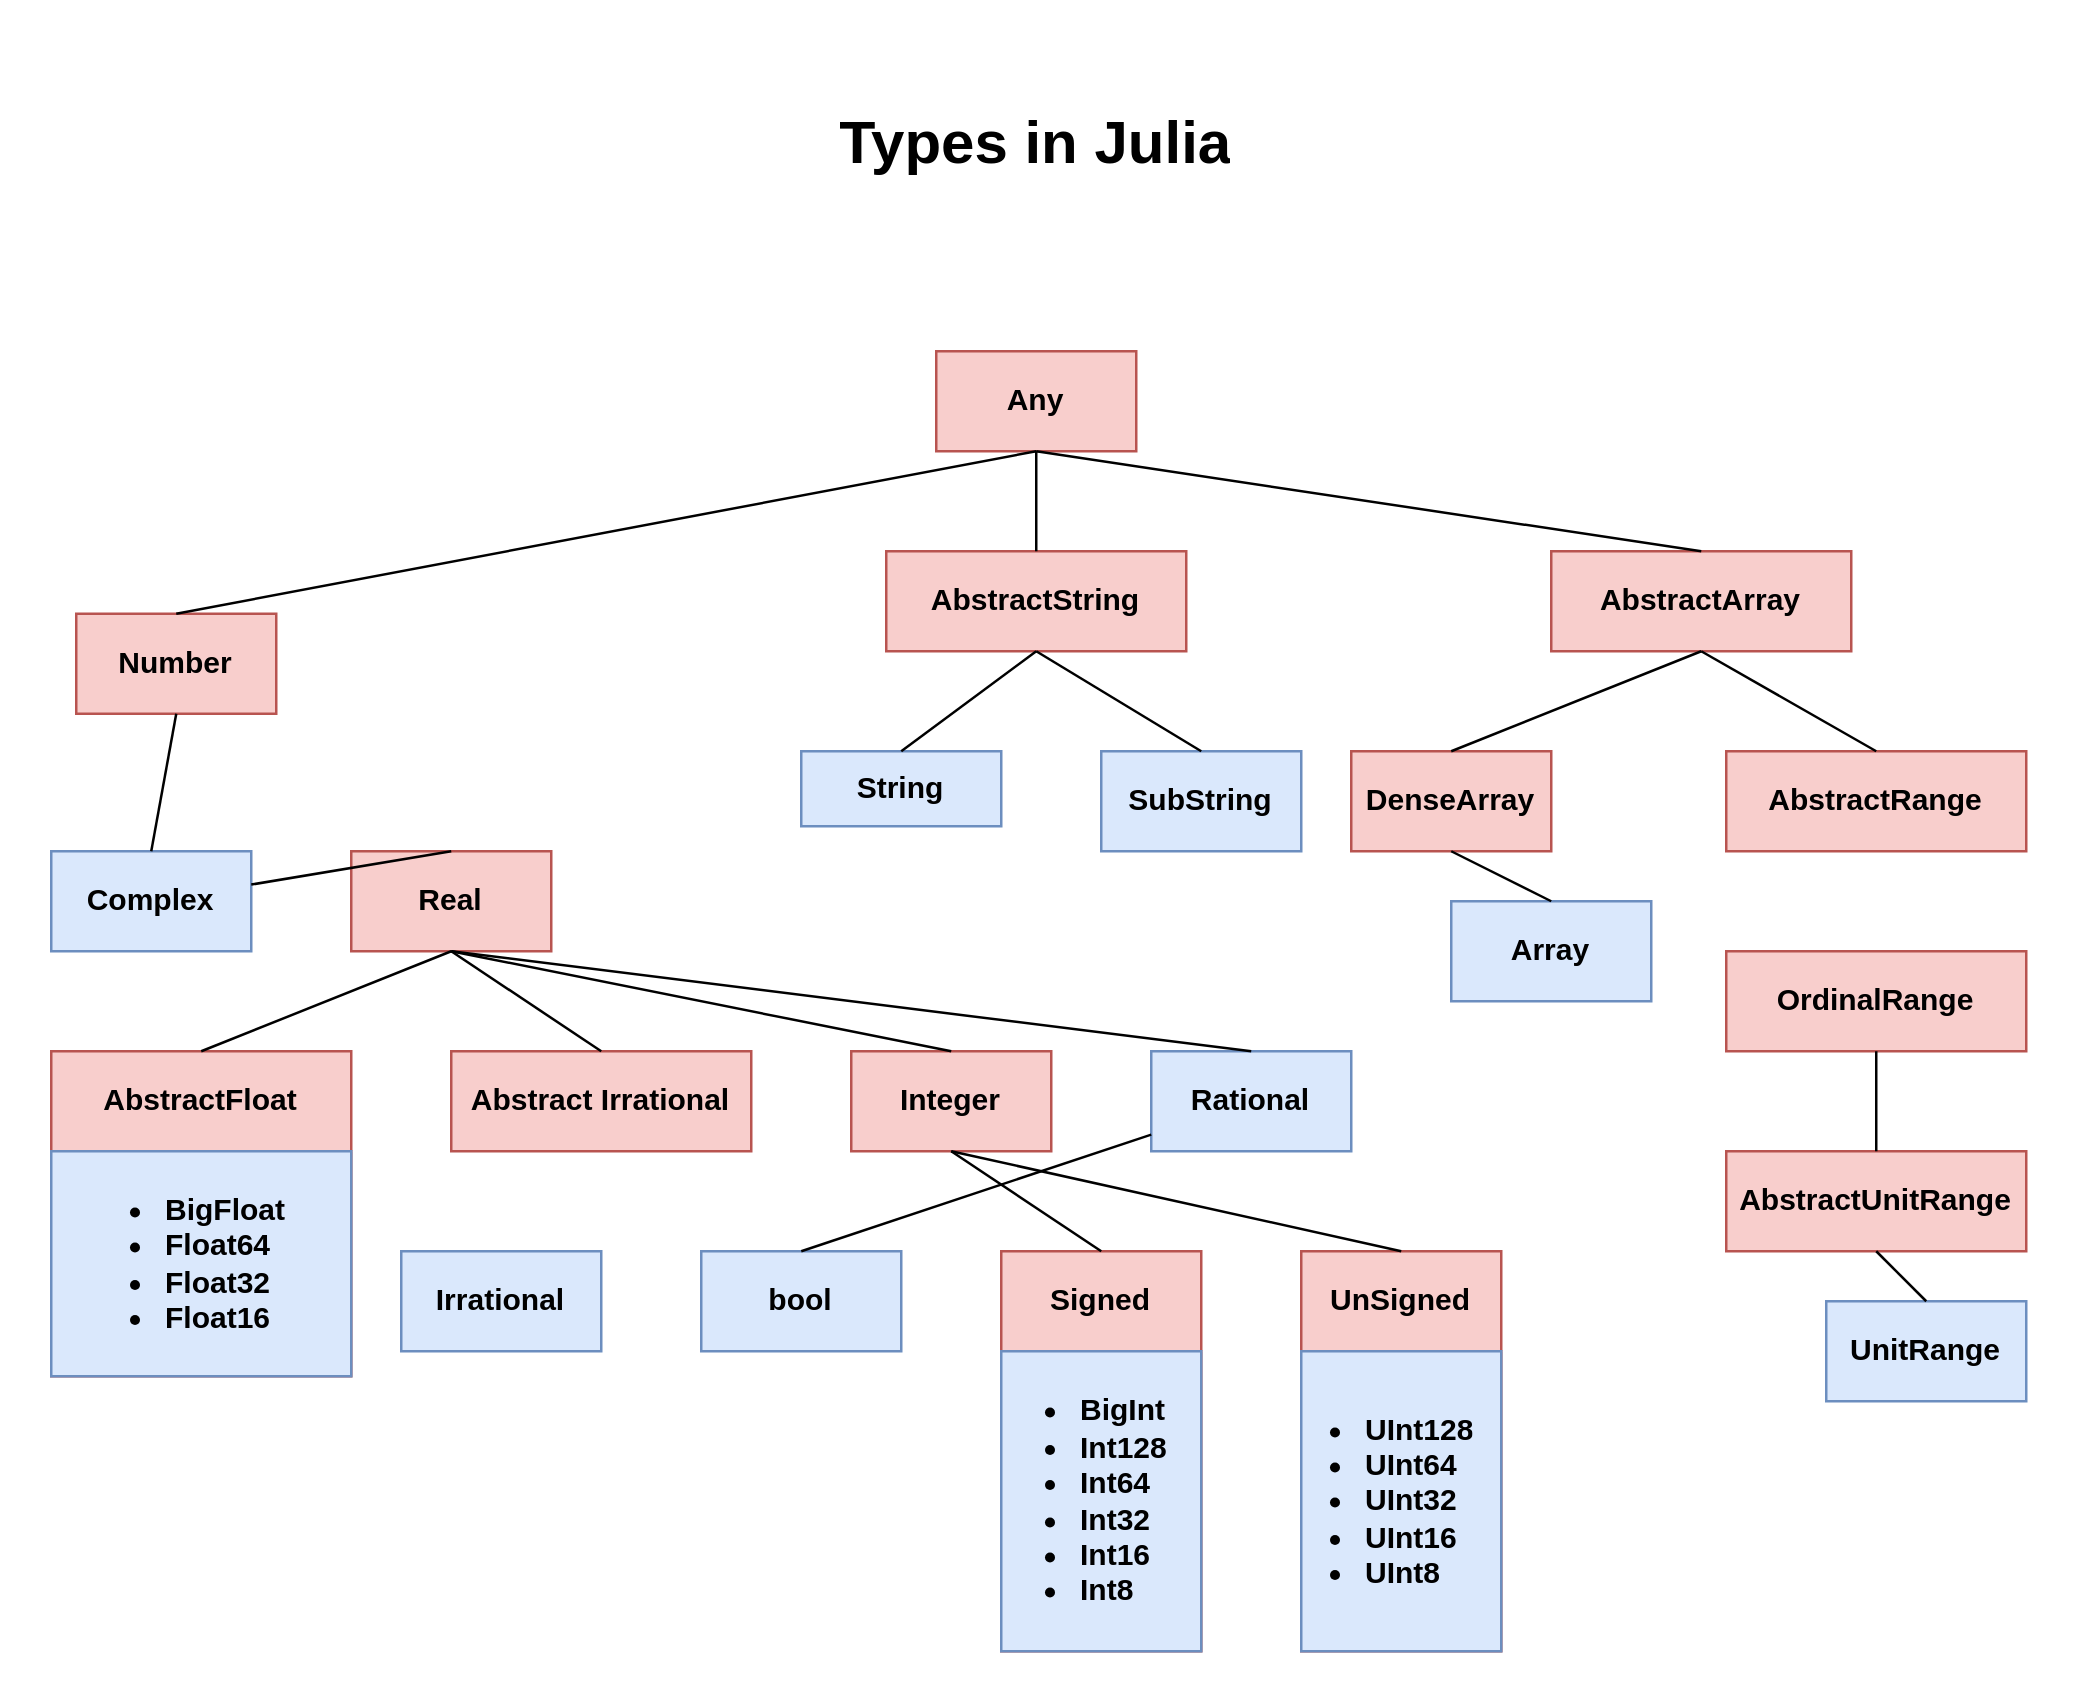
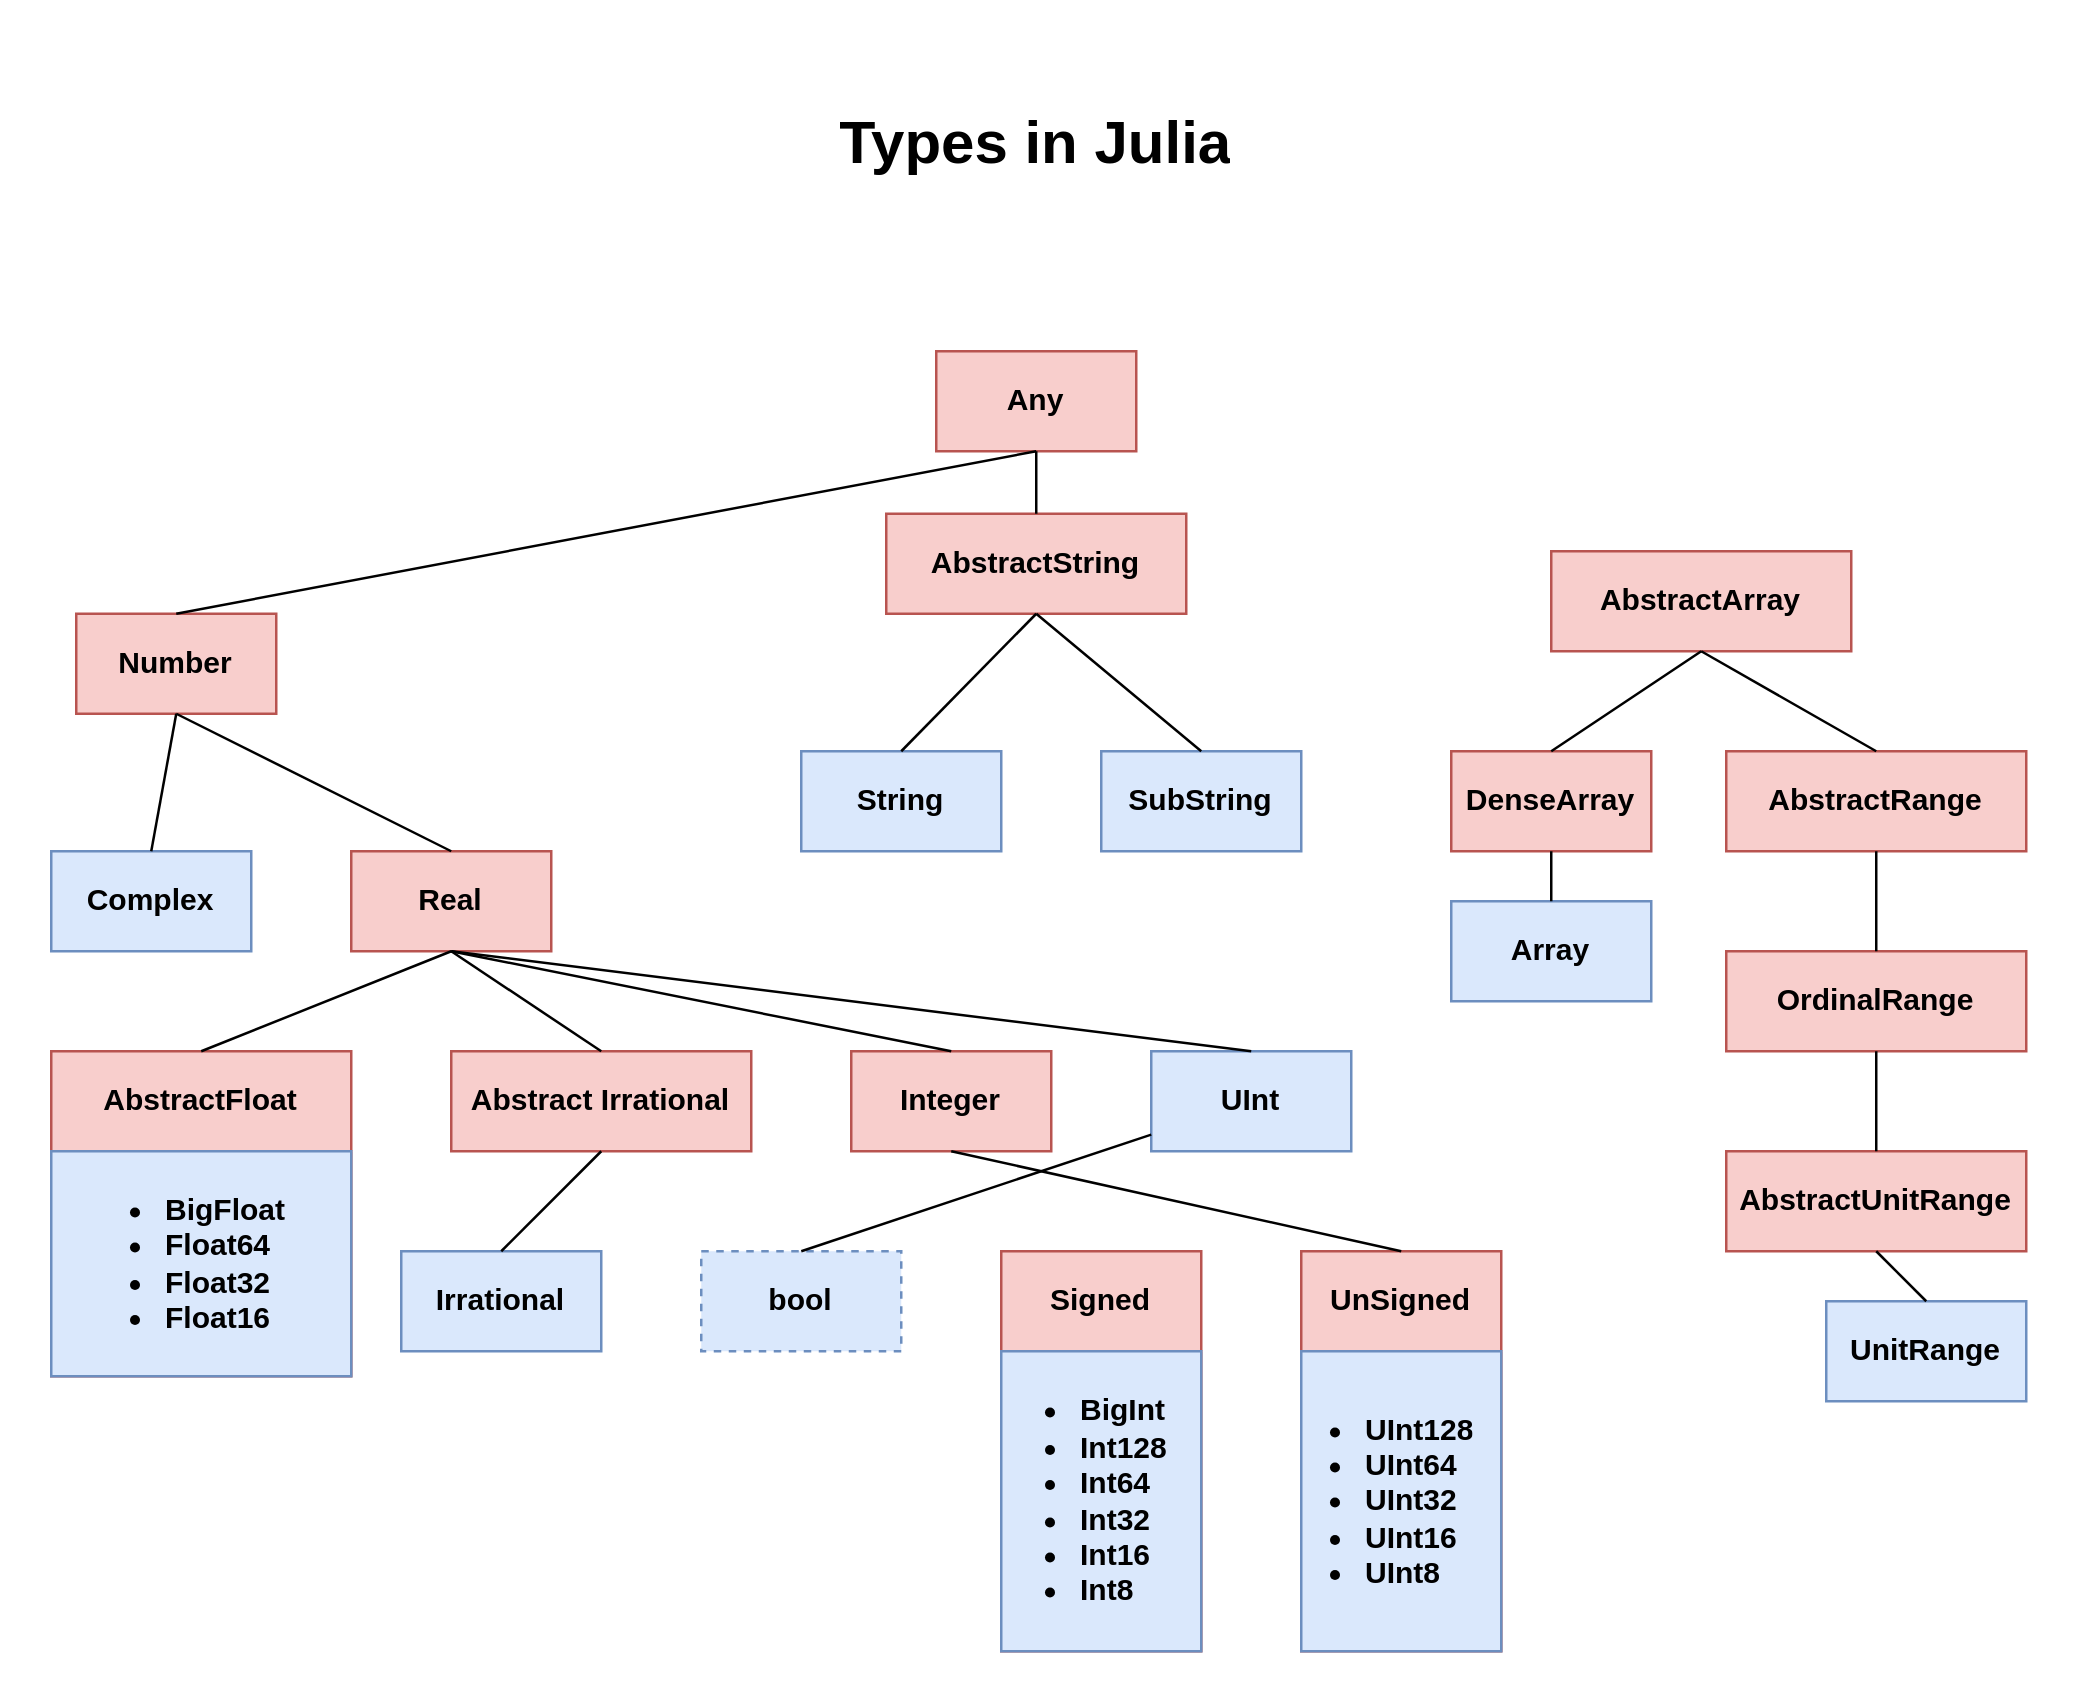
edge "Any" -- "AbstractArray": removed
node "AbstractString": moved (1036, 601) -> (1036, 564)
node "String": size 200x75 -> 200x100
node "DenseArray": moved (1451, 801) -> (1551, 801)
edge "Complex" -- "Real": now "Number" -- "Real"
edge "AbstractRange" -- "OrdinalRange": added
node "Rational": label "Rational" -> "UInt"
edge "Abstract Irrational" -- "Irrational": added
edge "Integer" -- "Signed": removed
node "bool": style solid -> dashed
